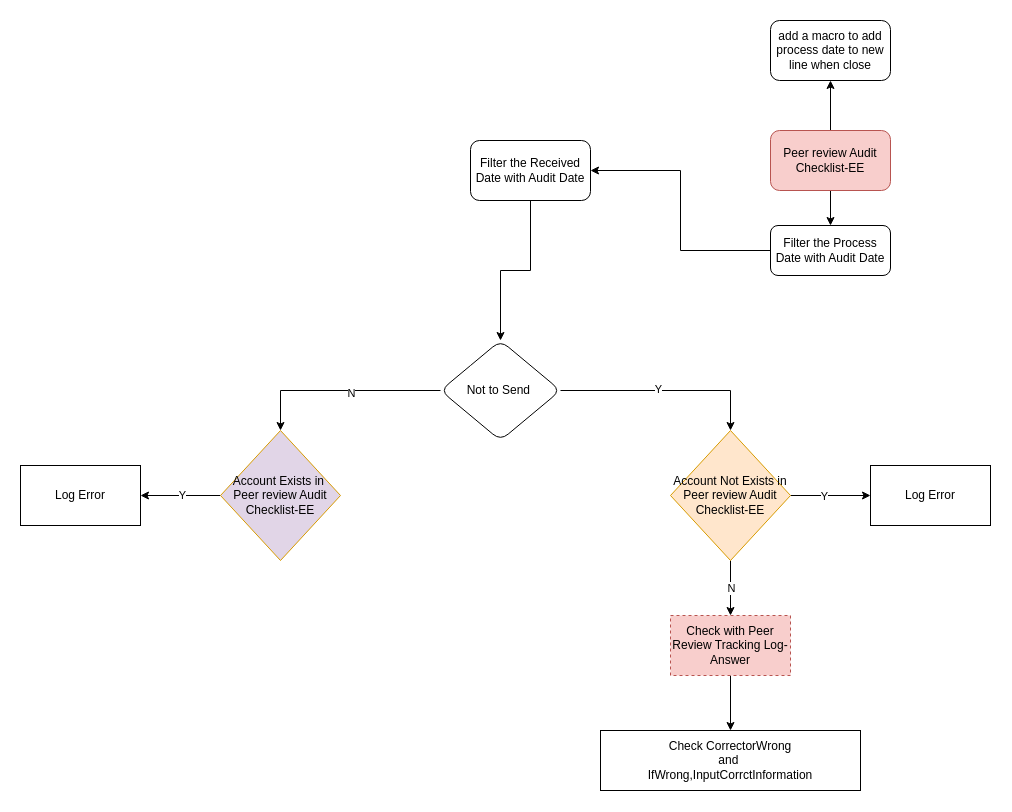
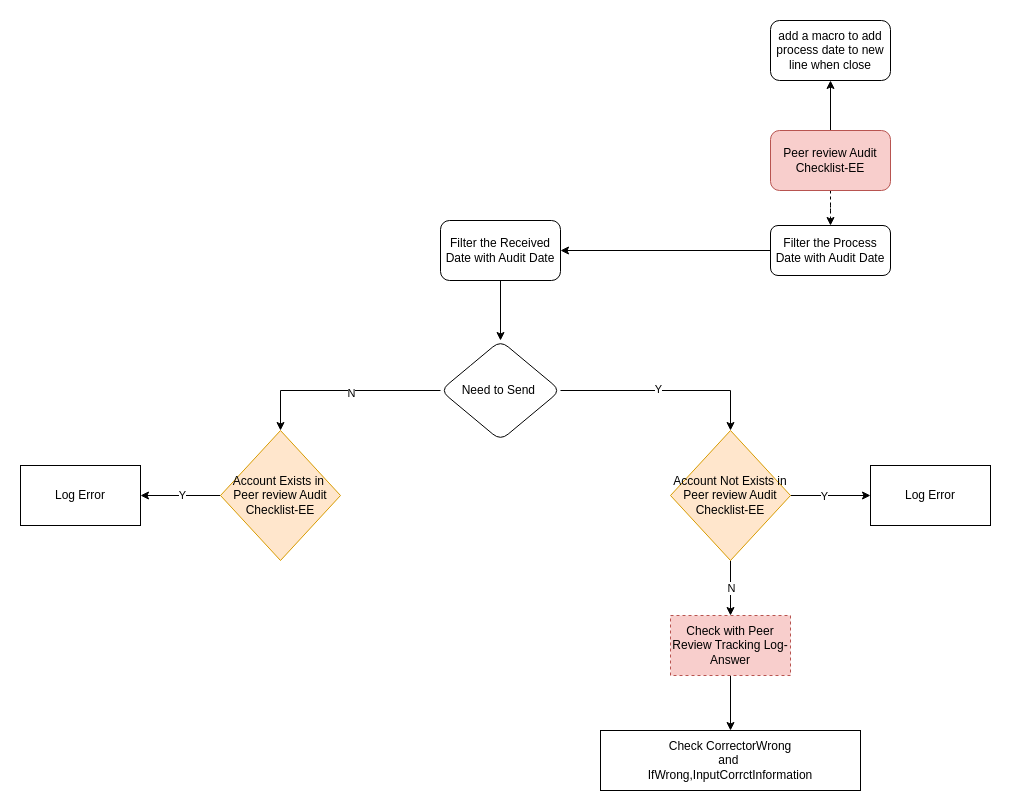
node "Filter the Received Date with Audit Date": moved (531, 171) -> (501, 251)
edge "Peer review Audit Checklist-EE" -> "Filter the Process Date with Audit Date": style solid -> dashed
node "Not to Send": label "Not to Send" -> "Need to Send"
node "Account Exists in Peer review Audit Checklist-EE": fillcolor #e1d5e7 -> #ffe6cc
